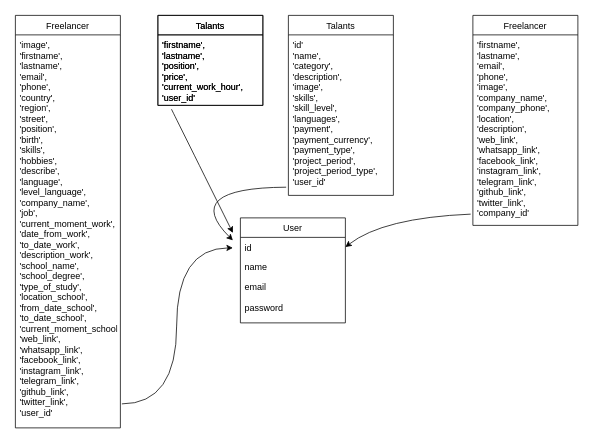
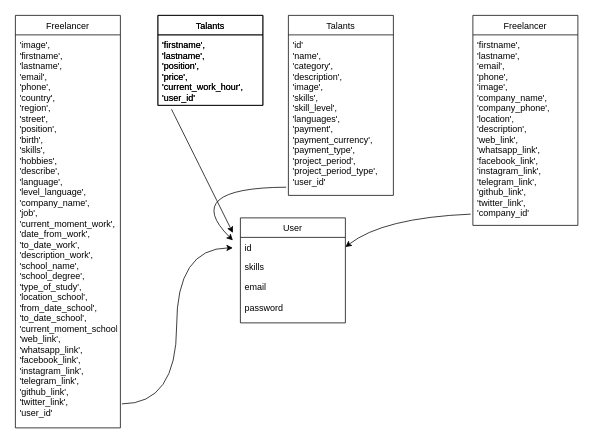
node "name": label "name" -> "skills"
